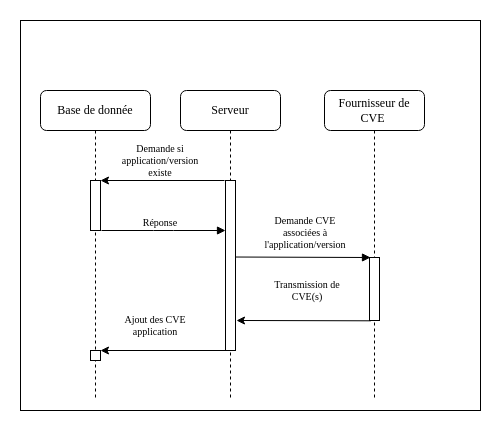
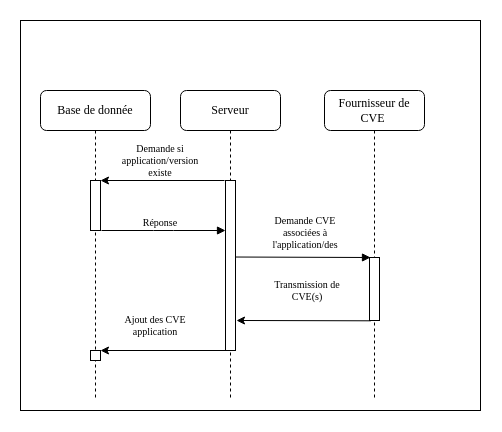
node "Demande CVE associées à l'application/version": label "Demande CVE associées à l'application/version" -> "Demande CVE associées à l'application/des"
